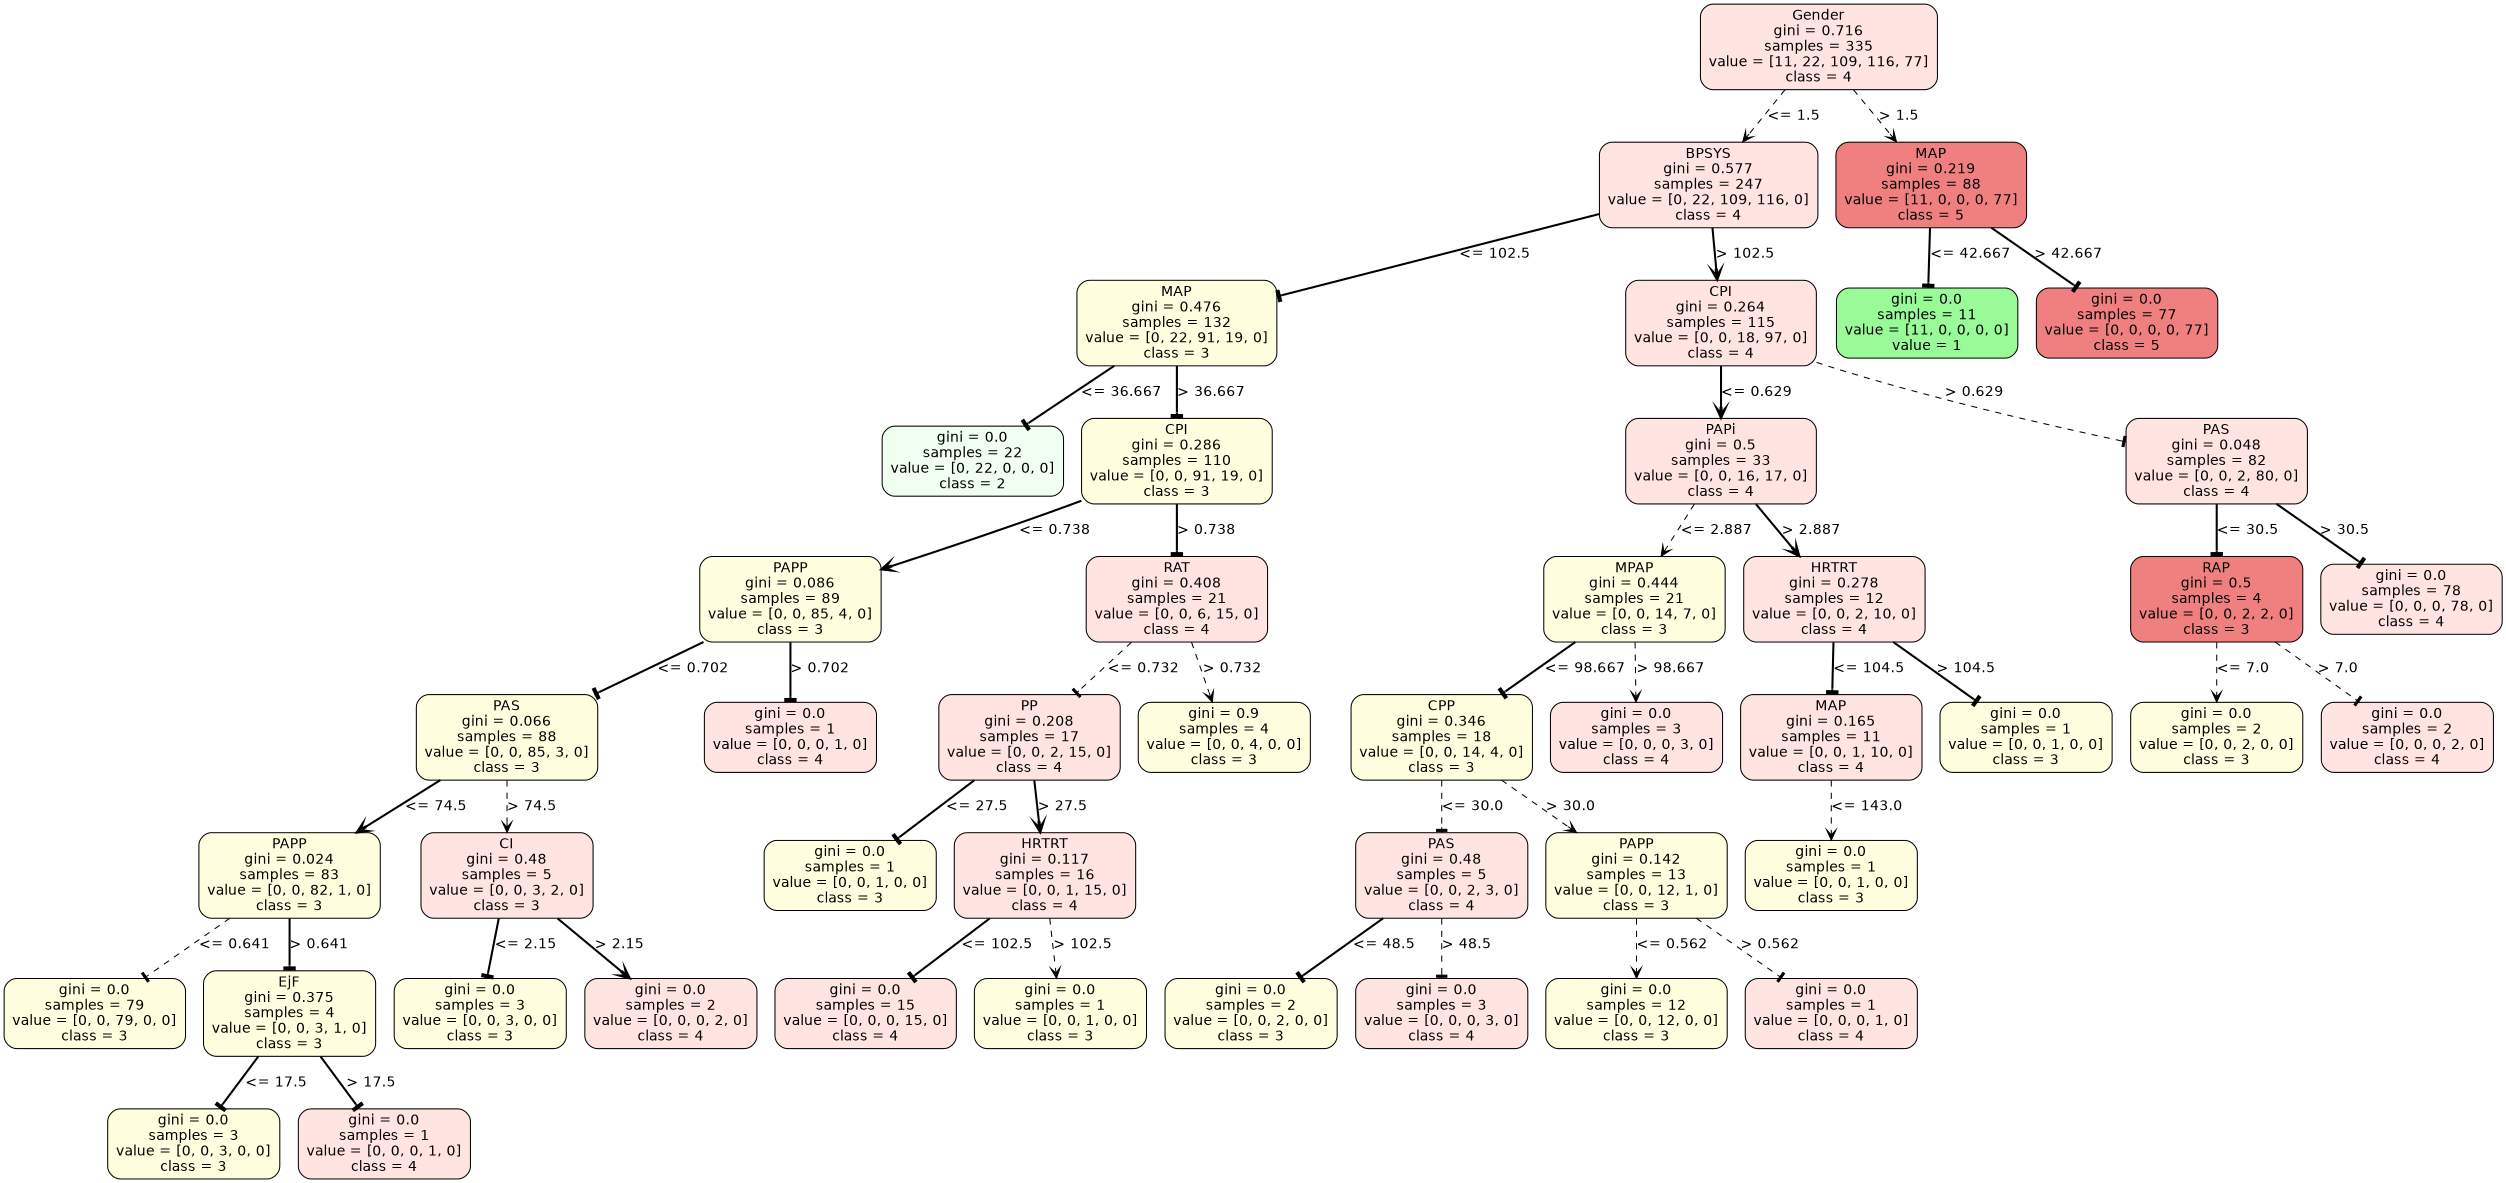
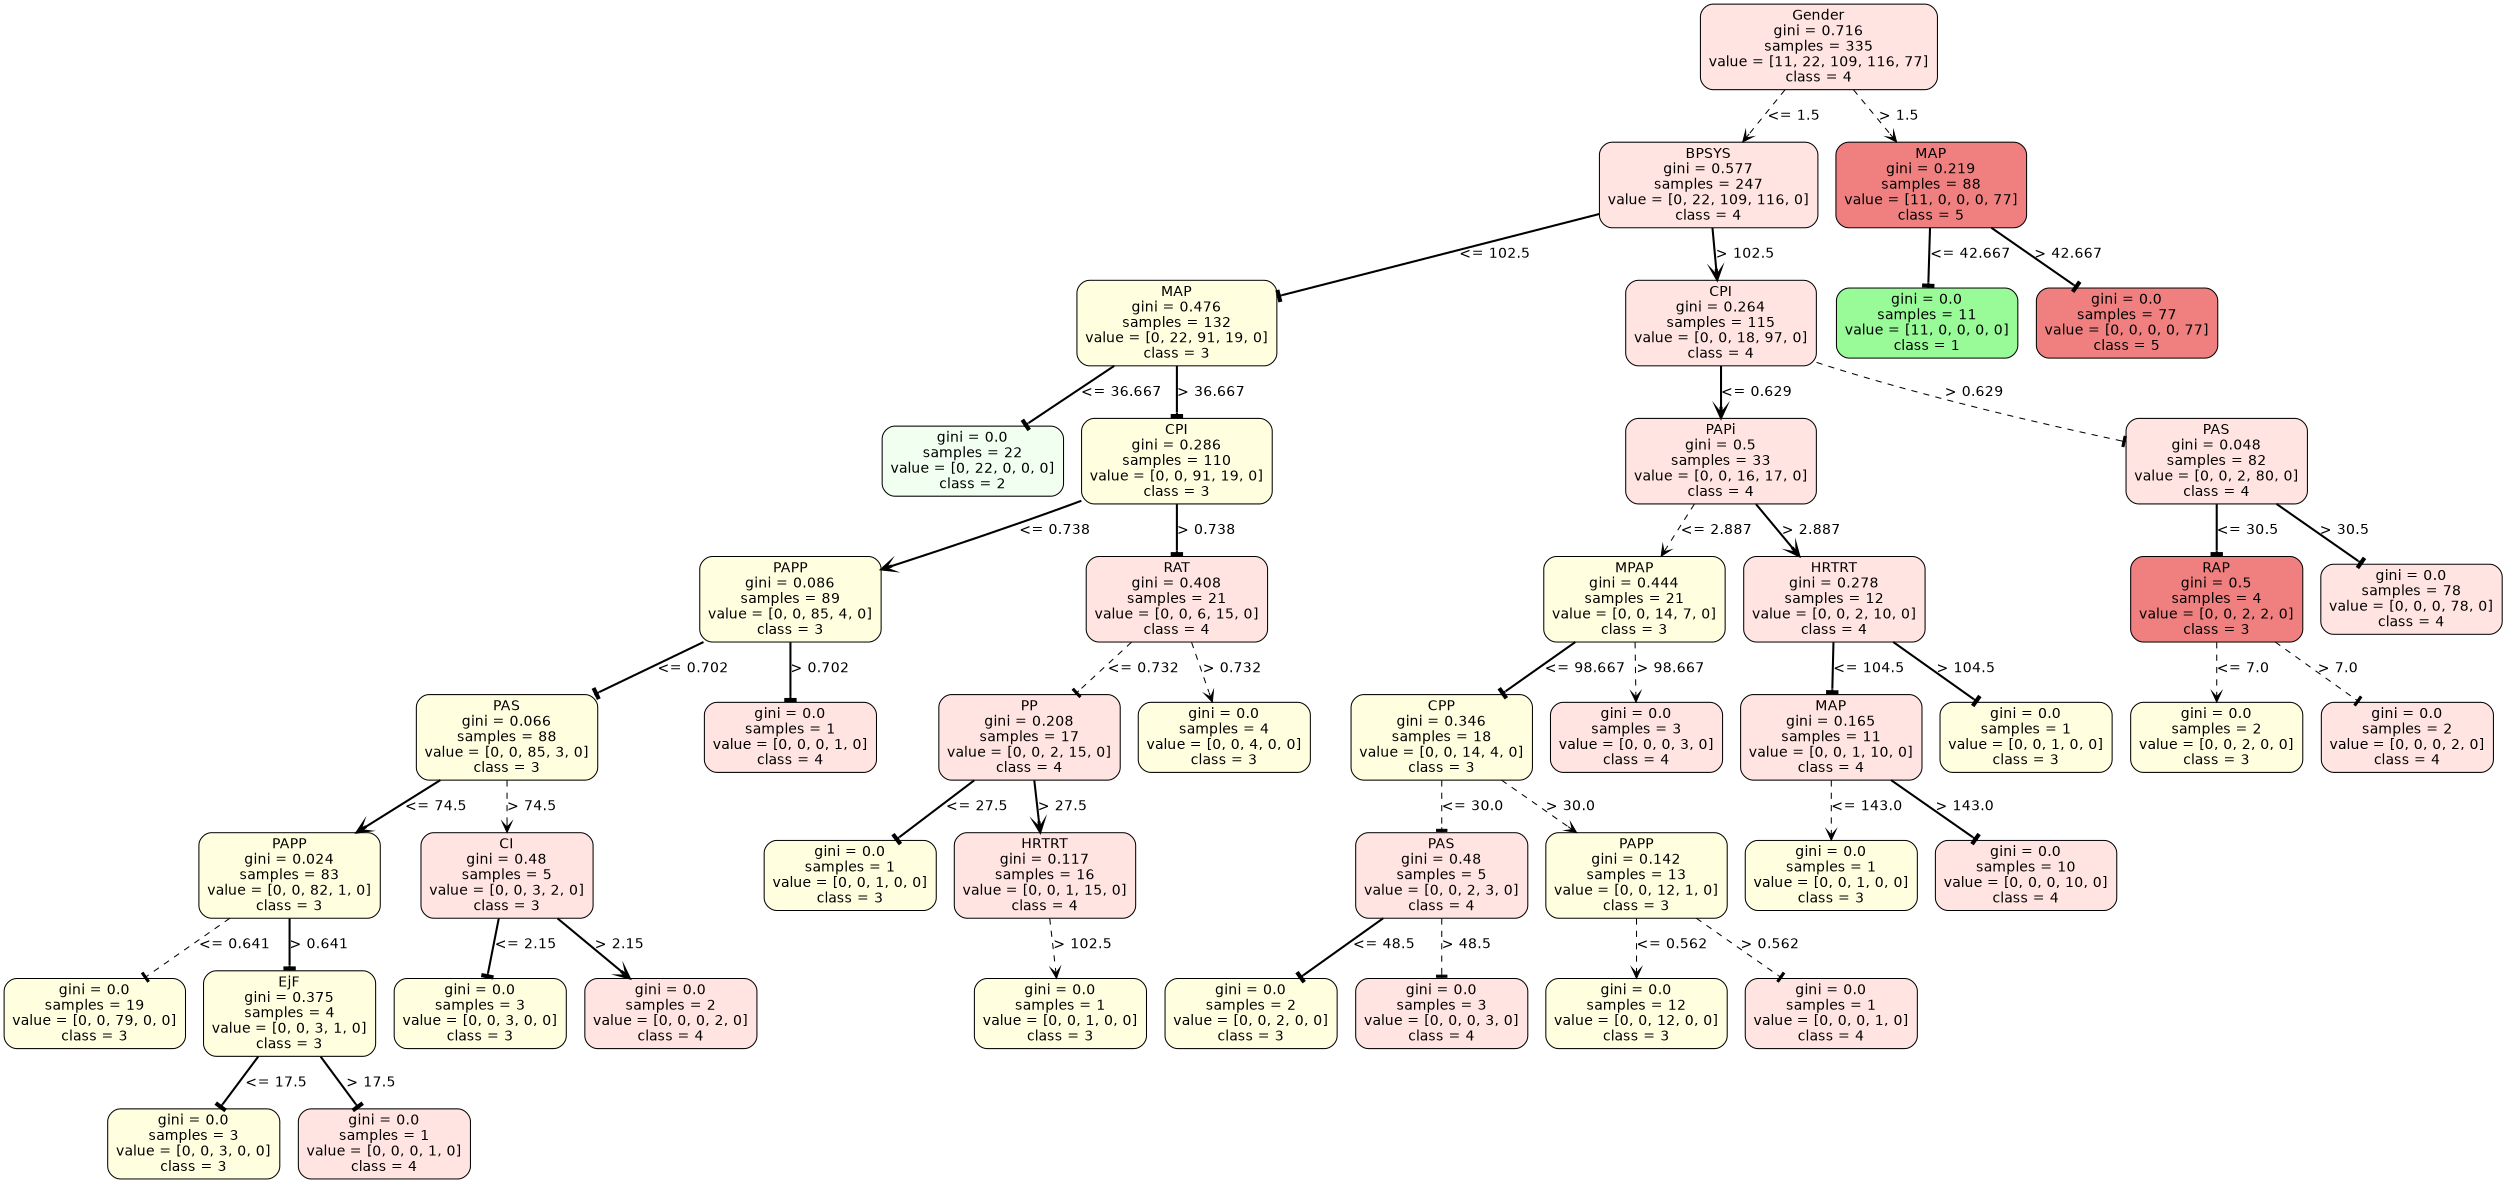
node "gini = 0.0 samples = 11 value = [11, 0, 0, 0, 0] value = 1": label "gini = 0.0 samples = 11 value = [11, 0, 0, 0, 0] value = 1" -> "gini = 0.0 samples = 11 value = [11, 0, 0, 0, 0] class = 1"
node "gini = 0.9 samples = 4 value = [0, 0, 4, 0, 0] class = 3": label "gini = 0.9 samples = 4 value = [0, 0, 4, 0, 0] class = 3" -> "gini = 0.0 samples = 4 value = [0, 0, 4, 0, 0] class = 3"
node "gini = 0.0 samples = 10 value = [0, 0, 0, 10, 0] class = 4": added
node "gini = 0.0 samples = 79 value = [0, 0, 79, 0, 0] class = 3": label "gini = 0.0 samples = 79 value = [0, 0, 79, 0, 0] class = 3" -> "gini = 0.0 samples = 19 value = [0, 0, 79, 0, 0] class = 3"
node "gini = 0.0 samples = 15 value = [0, 0, 0, 15, 0] class = 4": removed
